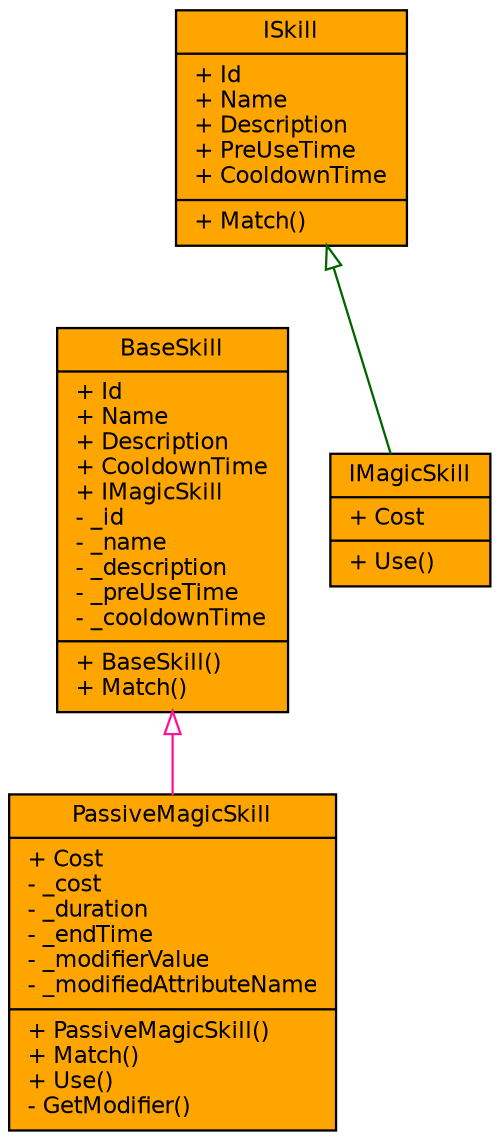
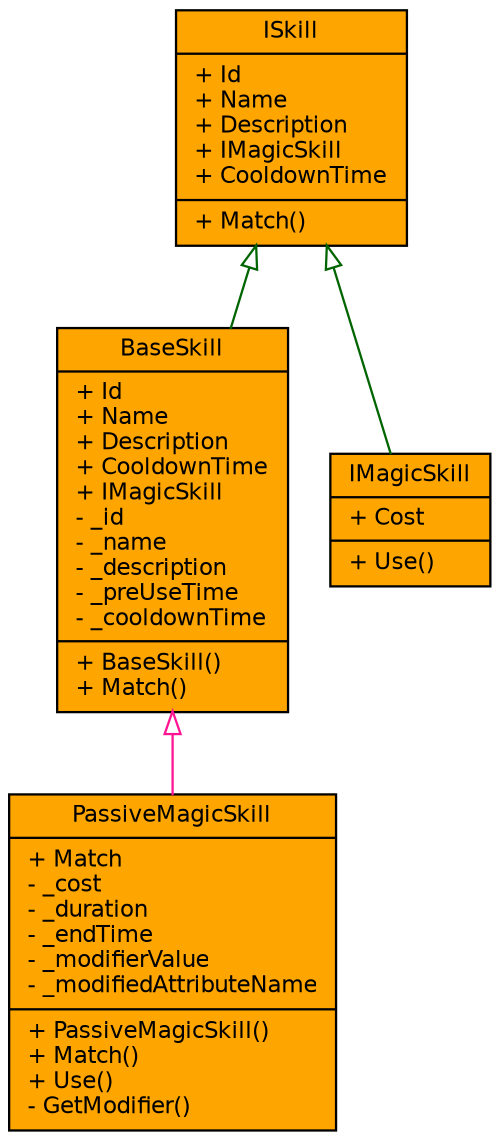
node "ISkill": text "+ PreUseTime" -> "+ IMagicSkill"
edge "BaseSkill" -> "ISkill": added
node "PassiveMagicSkill": text "+ Cost" -> "+ Match"
